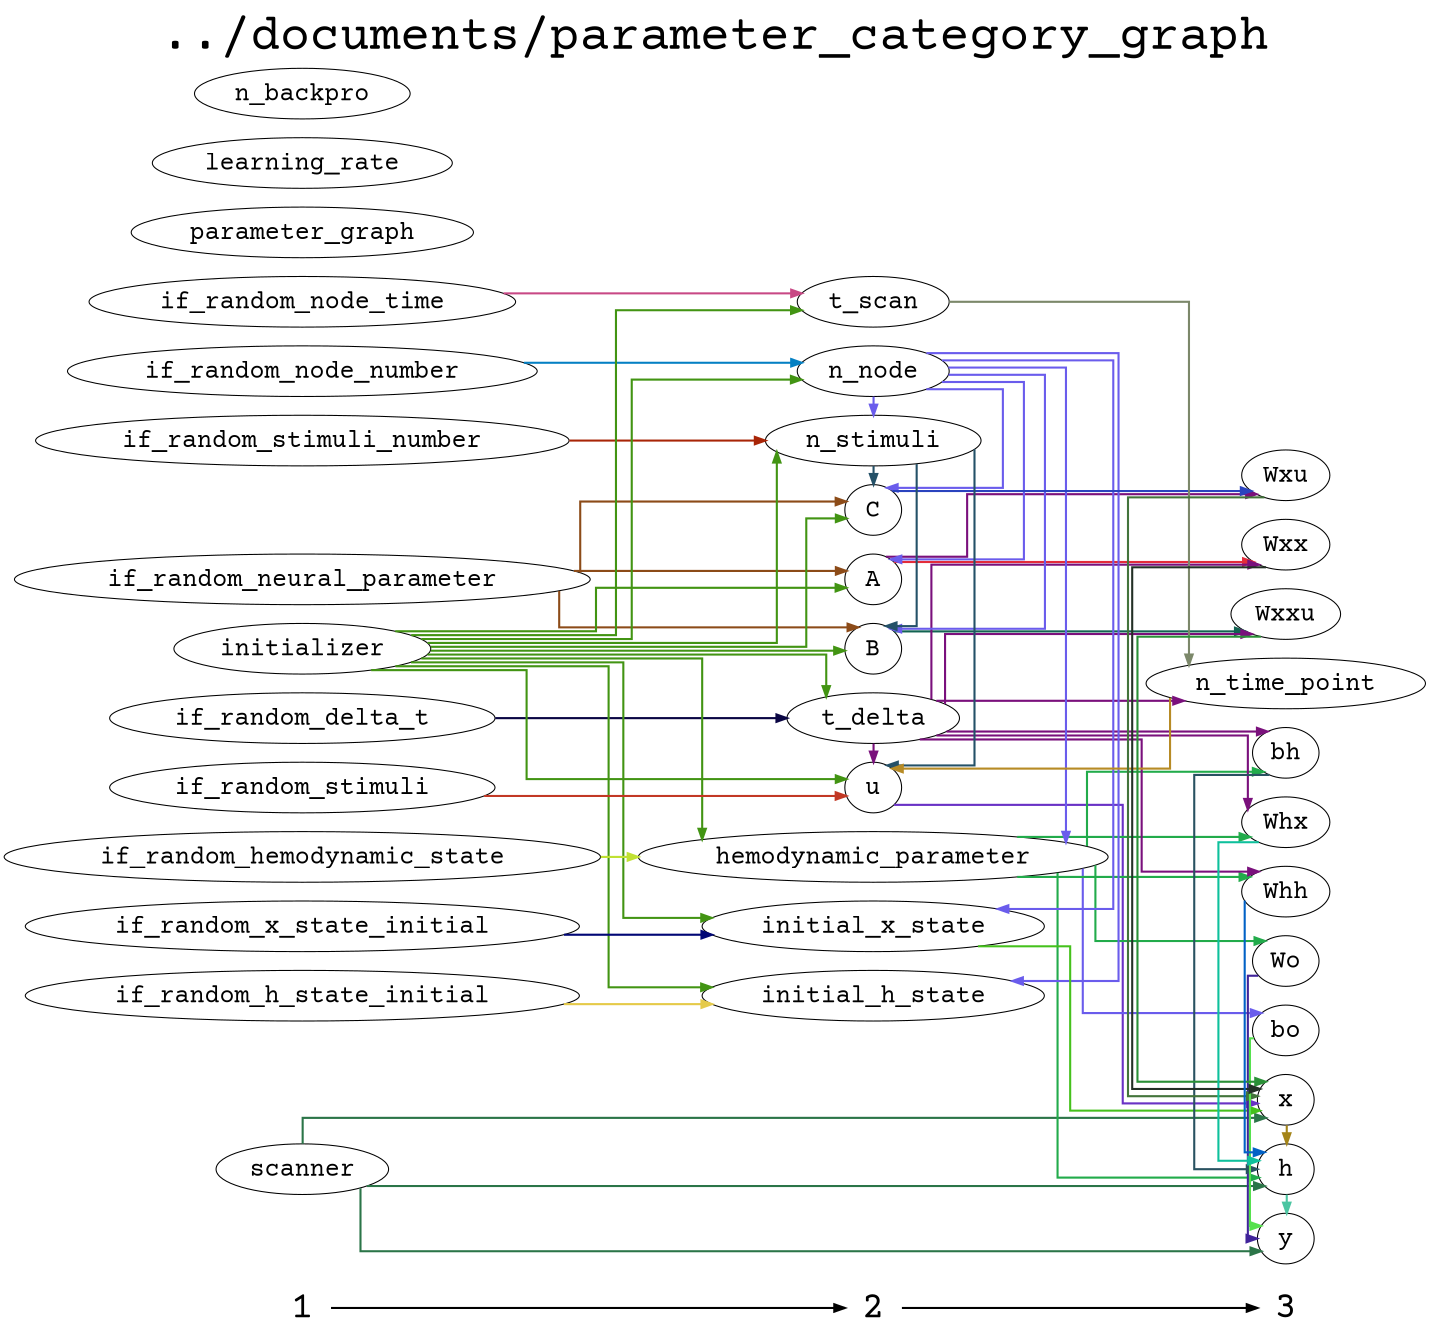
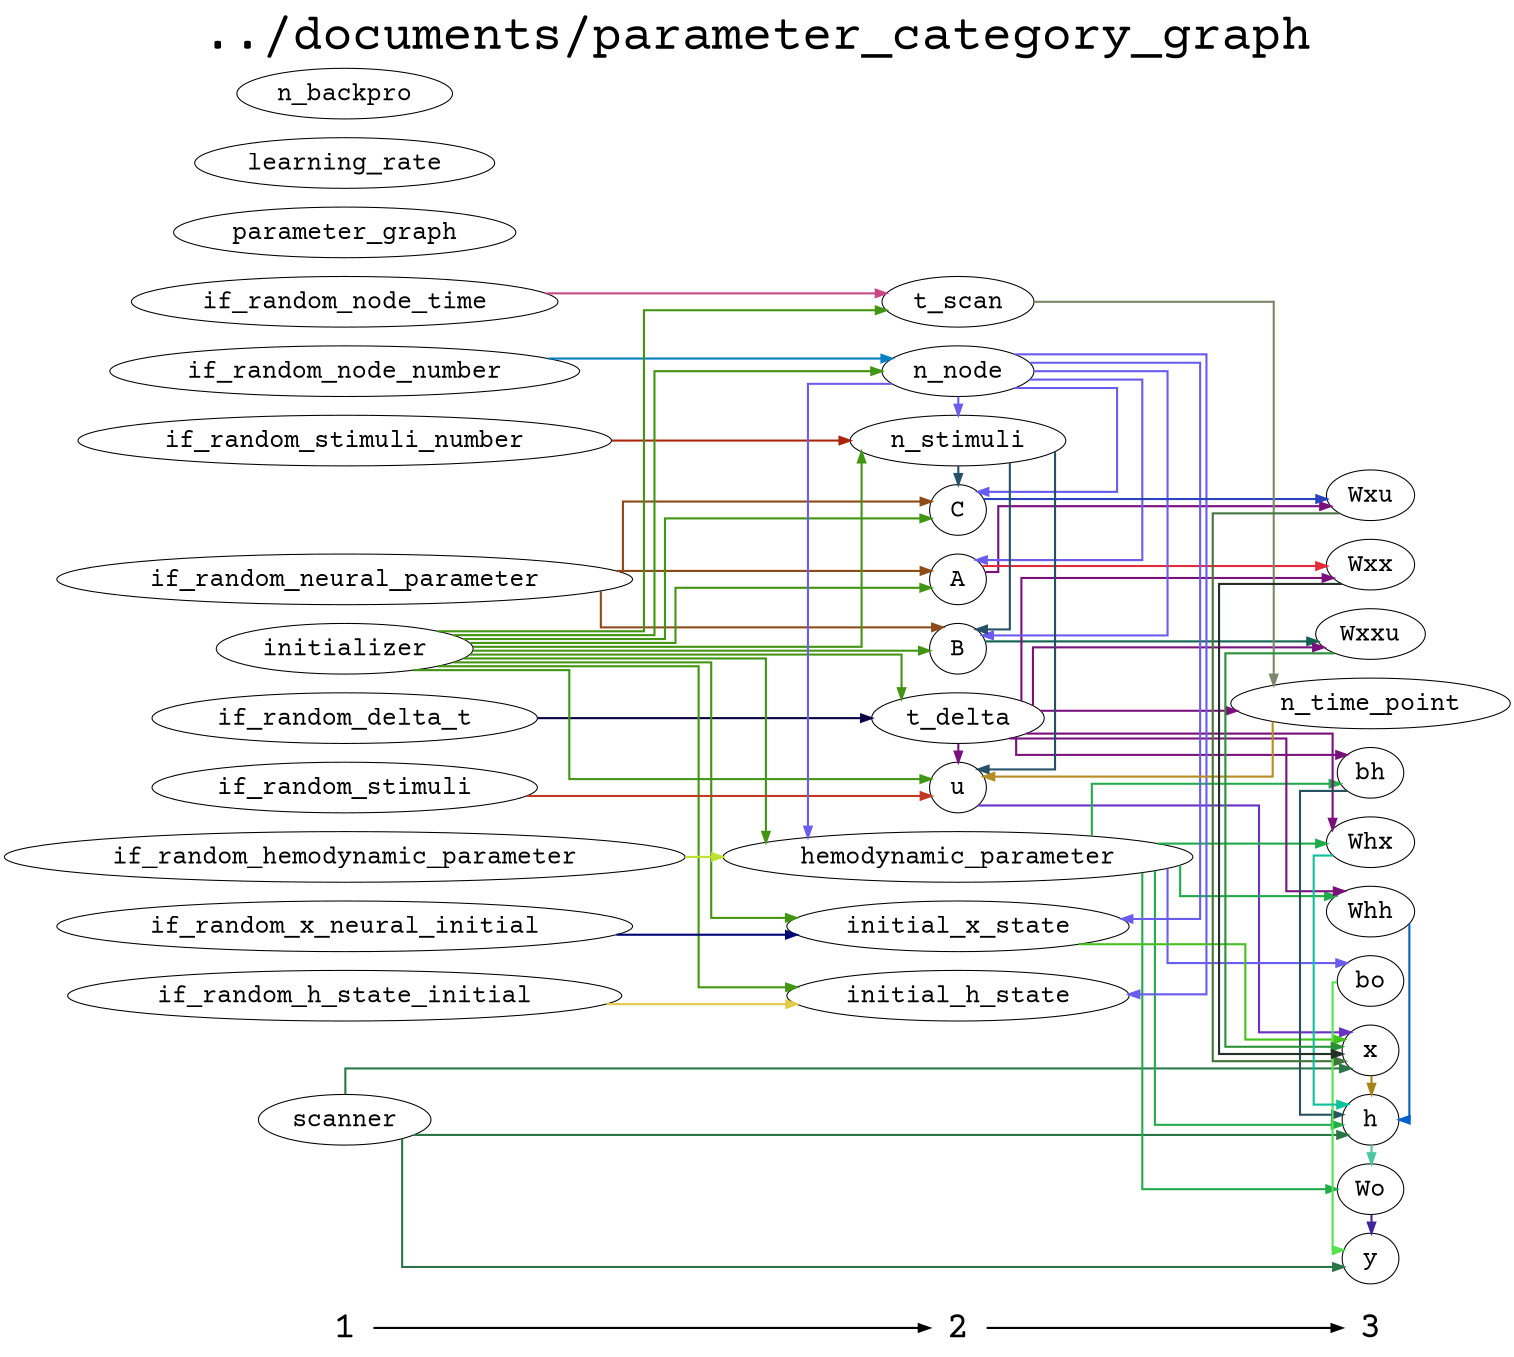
node "if_random_hemodynamic_state": label "if_random_hemodynamic_state" -> "if_random_hemodynamic_parameter"
node "if_random_x_state_initial": label "if_random_x_state_initial" -> "if_random_x_neural_initial"
edge "h" -> "y": now "h" -> "Wo"
